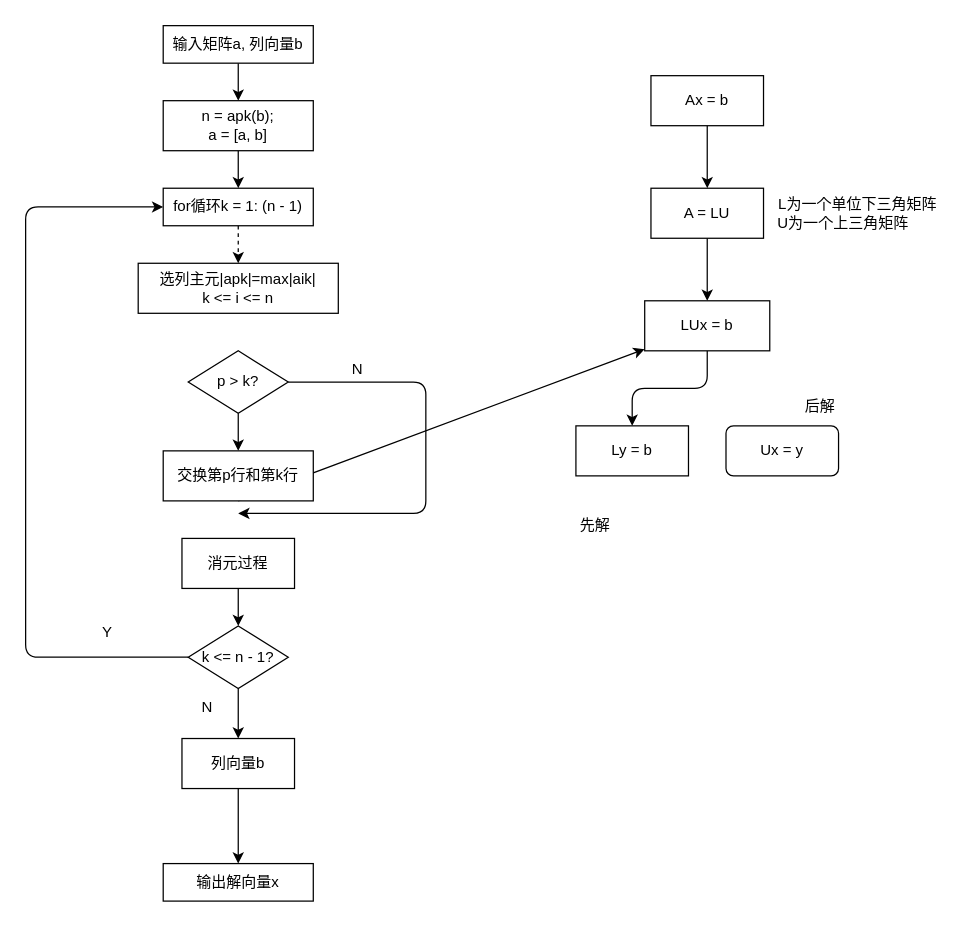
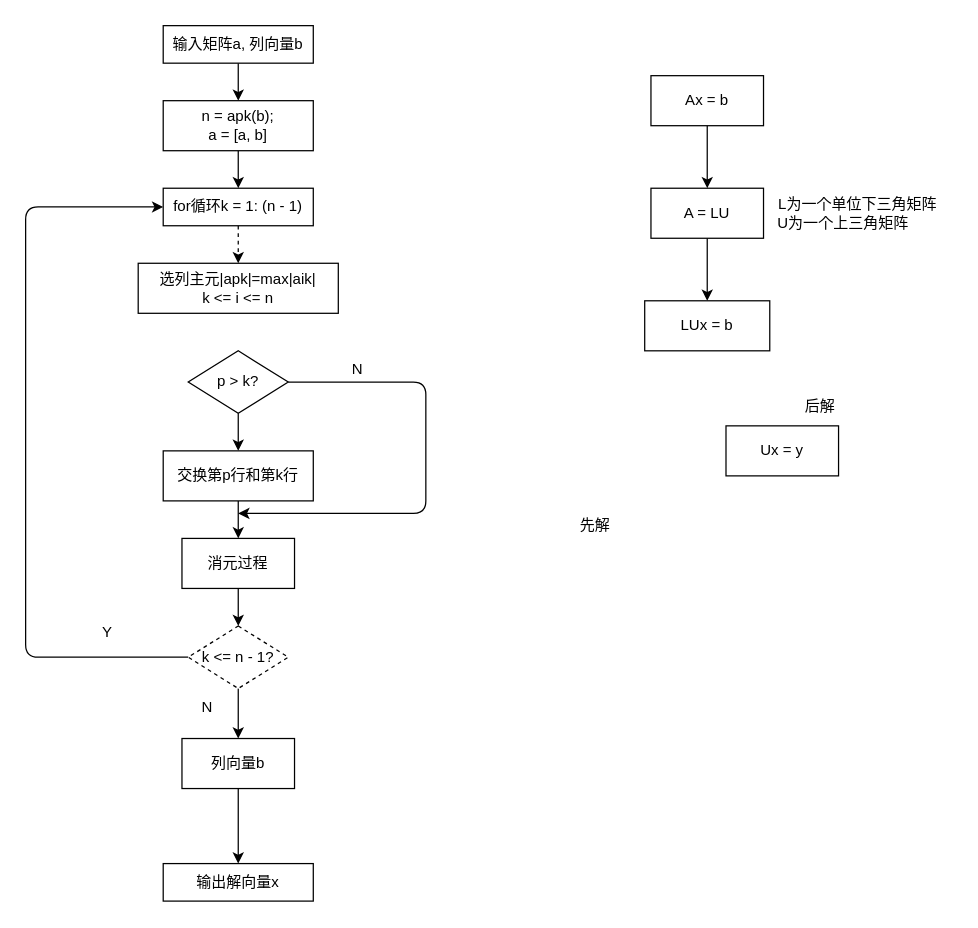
edge "LUx = b" -> "Ly = b": removed
edge "交换第p行和第k行" -> "LUx = b": now "交换第p行和第k行" -> "消元过程"
node "Ly = b": removed
node "Ux = y": shape rounded rectangle -> rectangle
node "k <= n - 1?": style solid -> dashed
